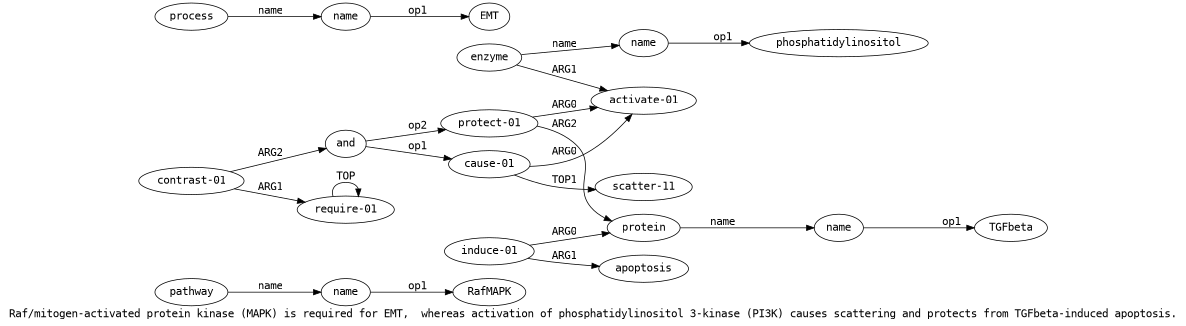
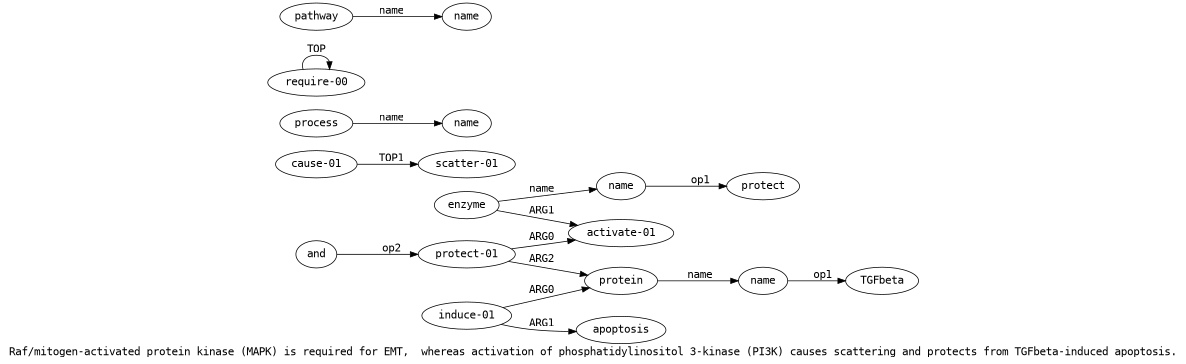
node "EMT": removed
node "phosphatidylinositol": label "phosphatidylinositol" -> "protect"
edge "and" -> "cause-01": removed, label "op1"
edge "cause-01" -> "activate-01": removed, label "ARG0"
node "contrast-01": removed
node "scatter-11": label "scatter-11" -> "scatter-01"
node "require-01": label "require-01" -> "require-00"
node "RafMAPK": removed
